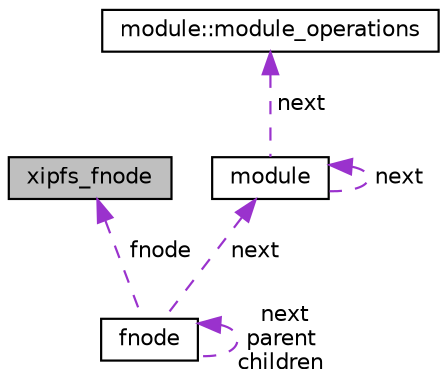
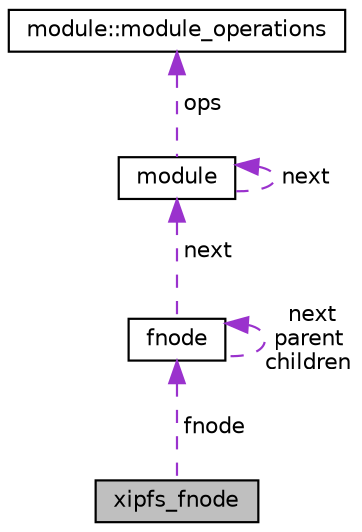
edge "module" -> "module::module_operations": label " next" -> " ops"
edge "fnode" -> "xipfs_fnode": reversed
